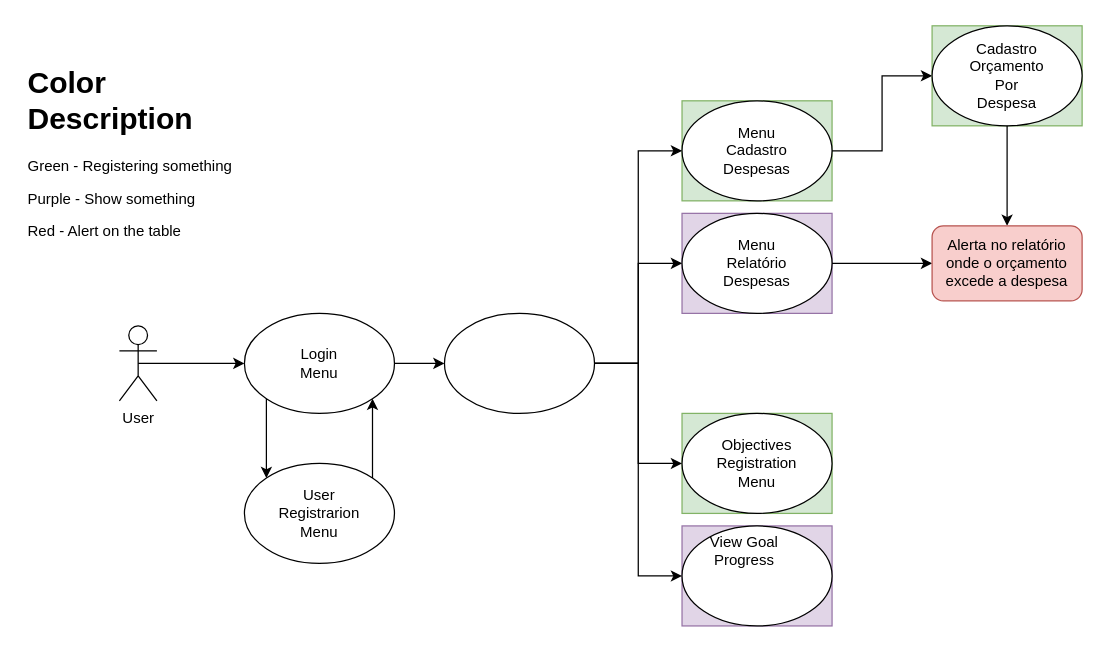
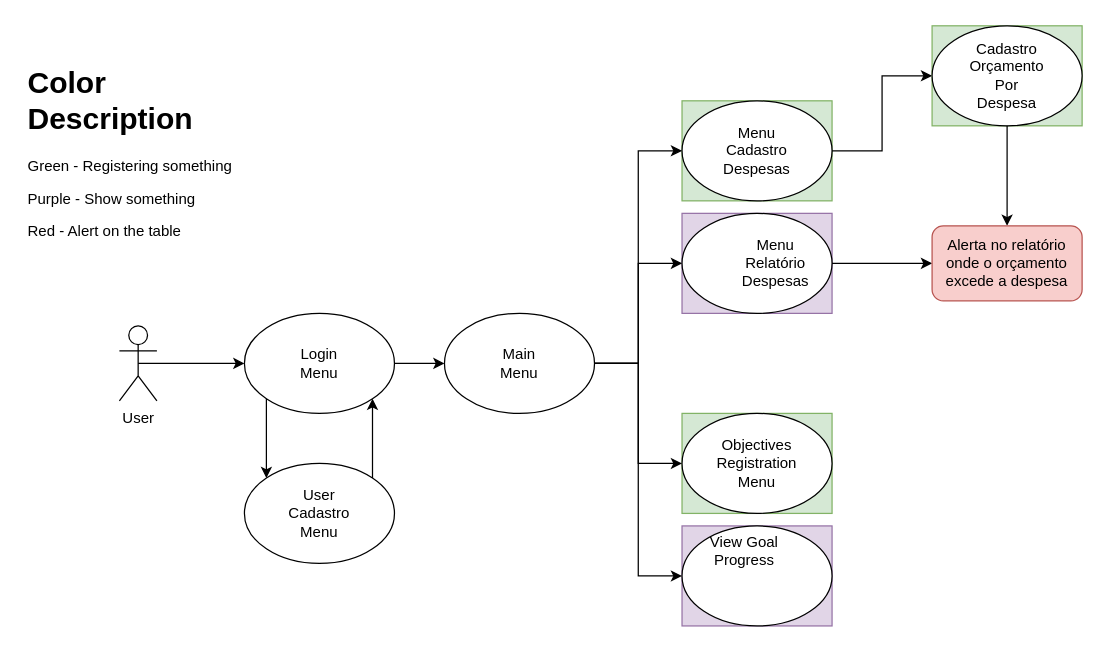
node "Menu Relatório Despesas": moved (757, 263) -> (776, 263)
node "Main Menu": added
node "User Registrarion Menu": label "User Registrarion Menu" -> "User Cadastro Menu"
